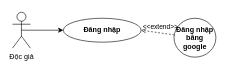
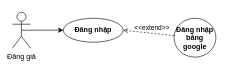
node "Đăng nhập": size 78x24 -> 60x24
node "Độc giả": label "Độc giả" -> "Đăng giả"
